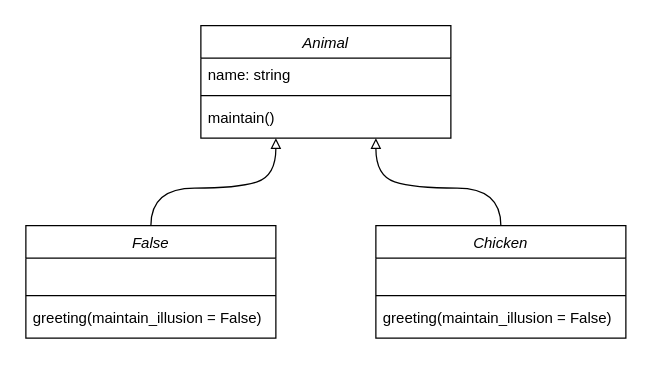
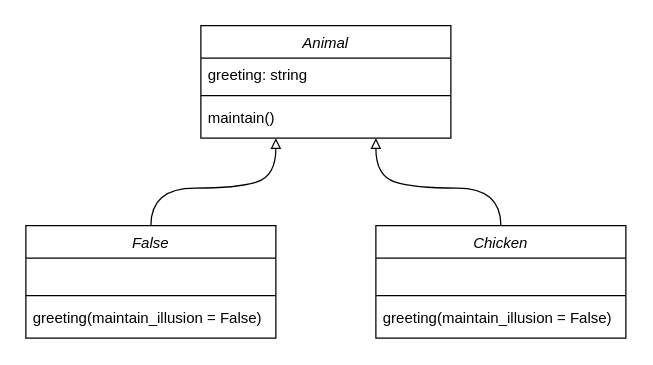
node "name: string": label "name: string" -> "greeting: string"
